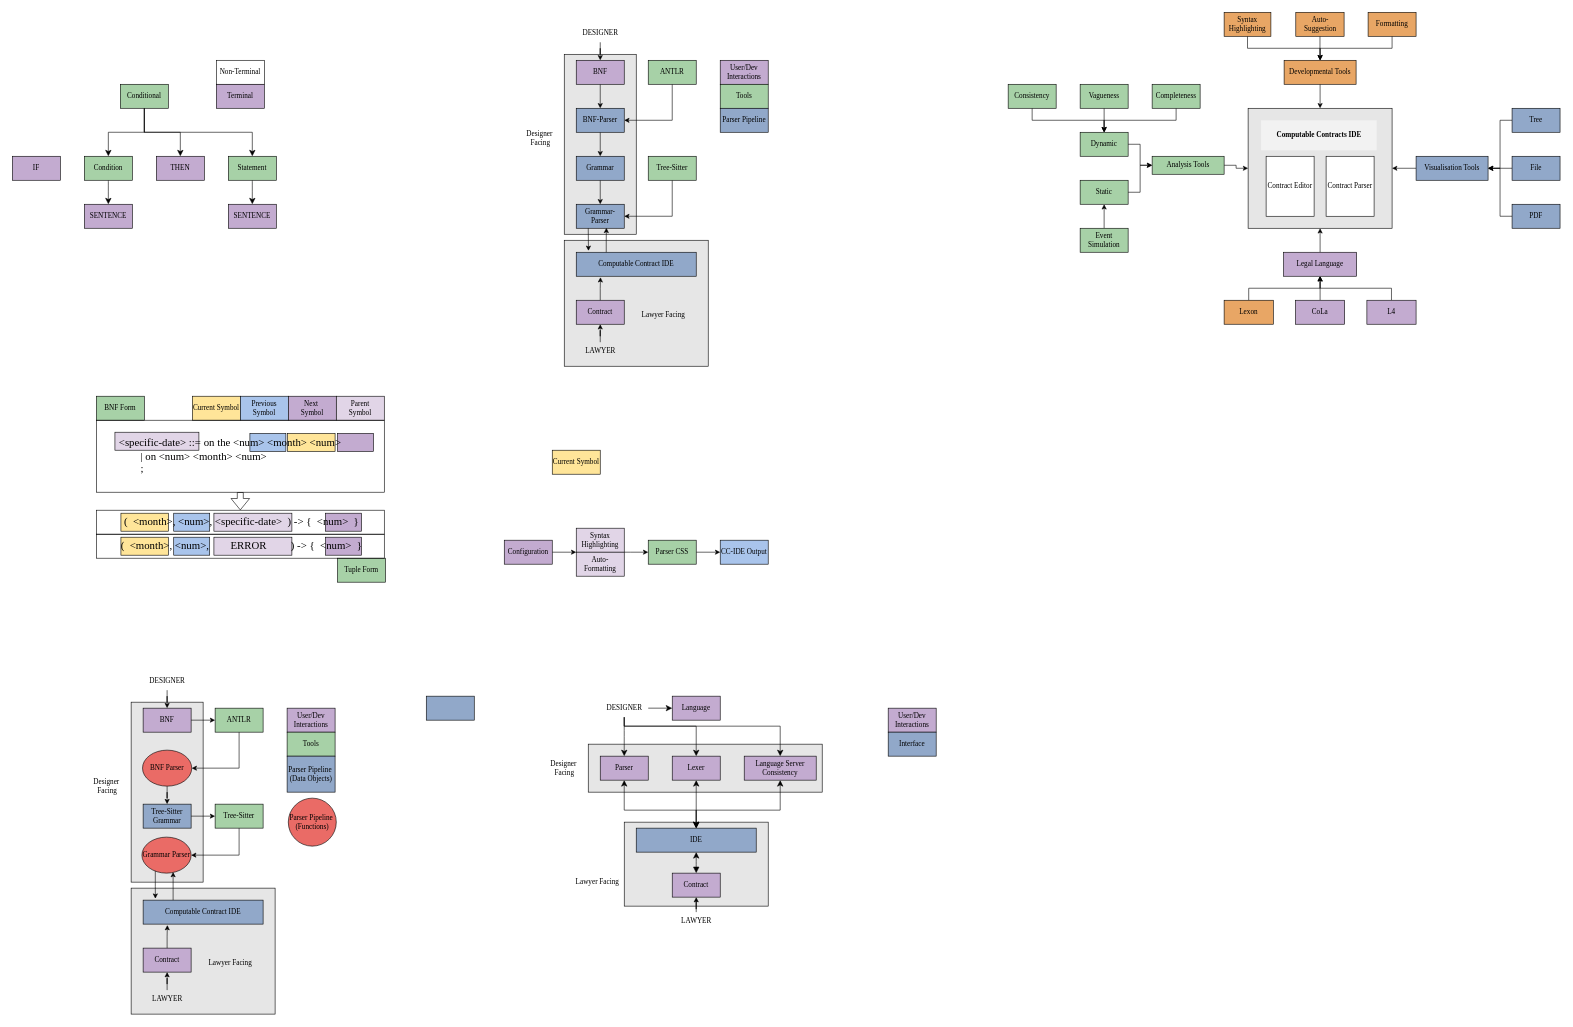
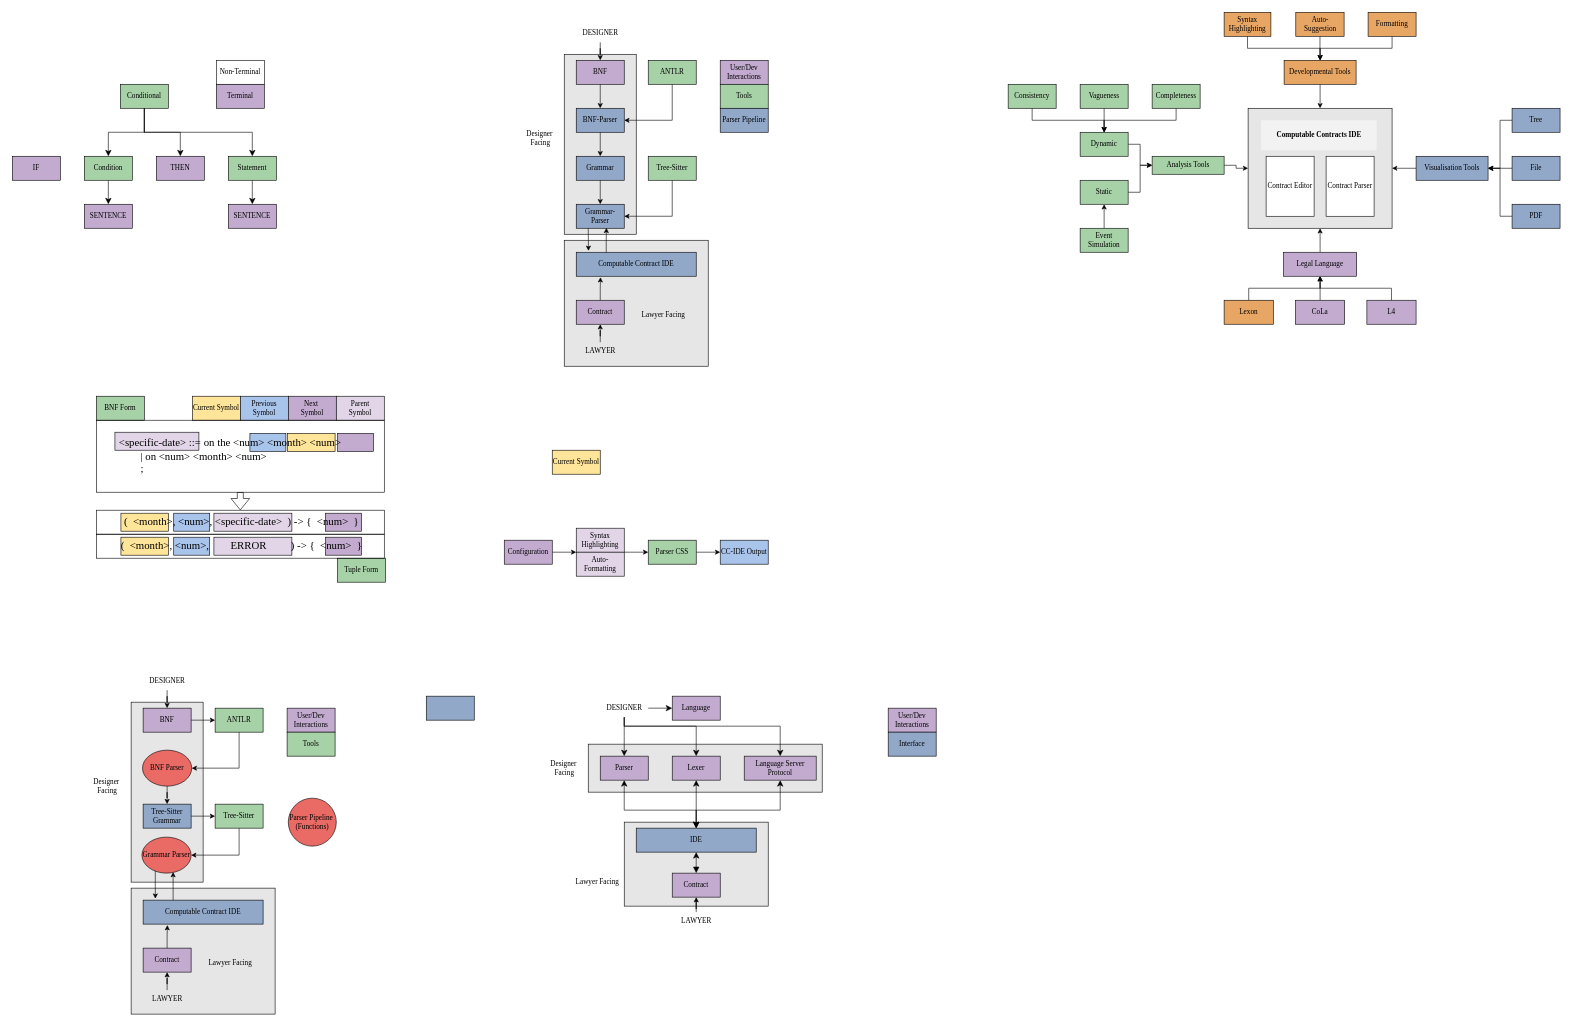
node "Language Server Consistency": label "Language Server Consistency" -> "Language Server Protocol"
node "Parser Pipeline (Data Objects)": removed
